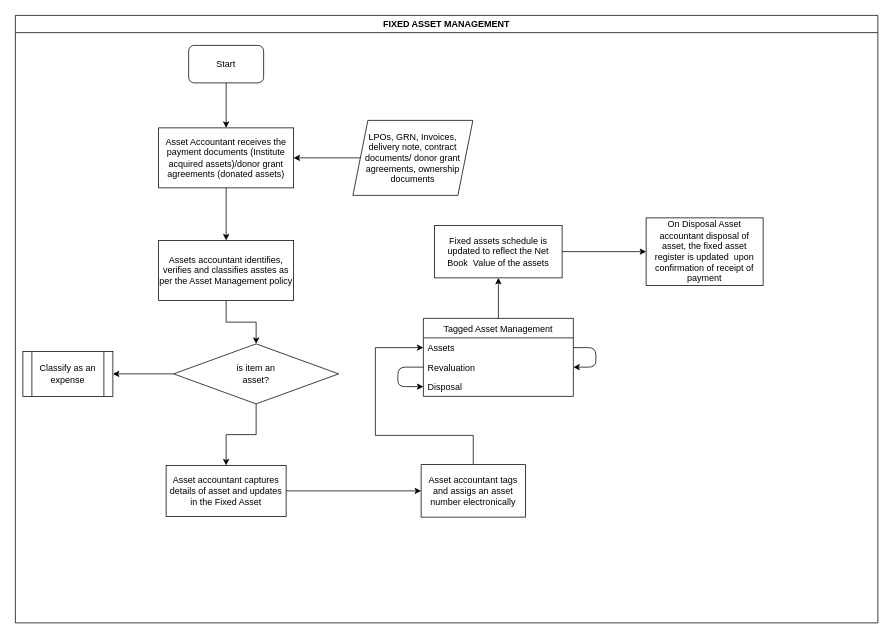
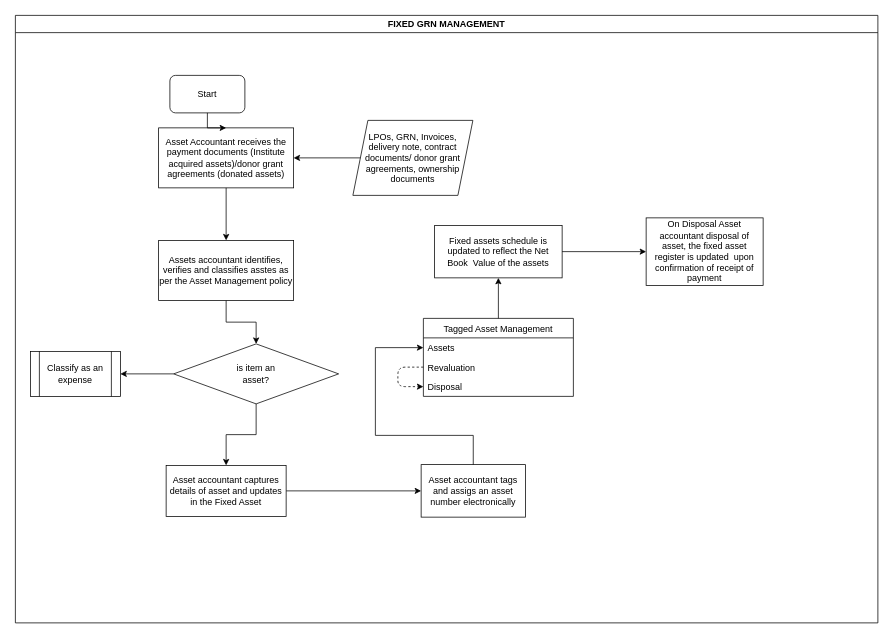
node "FIXED ASSET MANAGEMENT": label "FIXED ASSET MANAGEMENT" -> "FIXED GRN MANAGEMENT"
node "Start": moved (226, 64) -> (207, 94)
edge "Assets" -> "Revaluation": removed
node "Classify as an expense": moved (68, 374) -> (75, 374)
edge "Revaluation" -> "Disposal": style solid -> dashed
